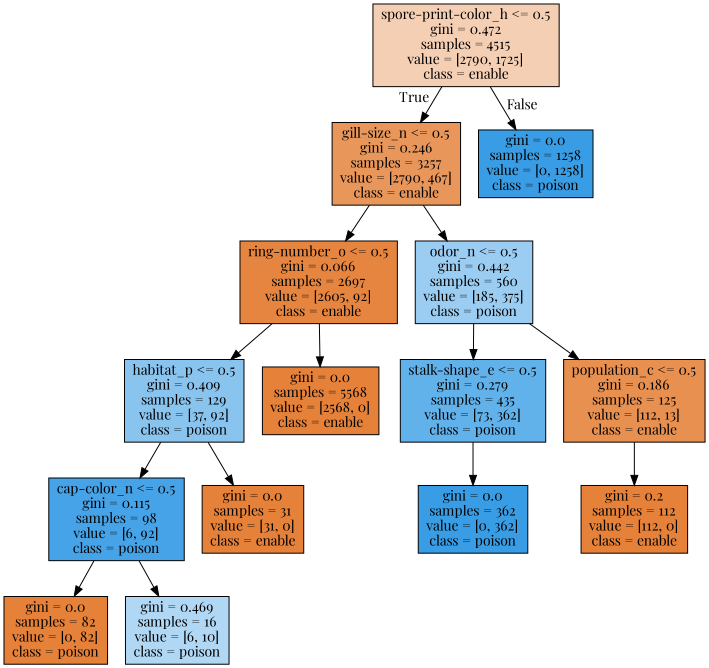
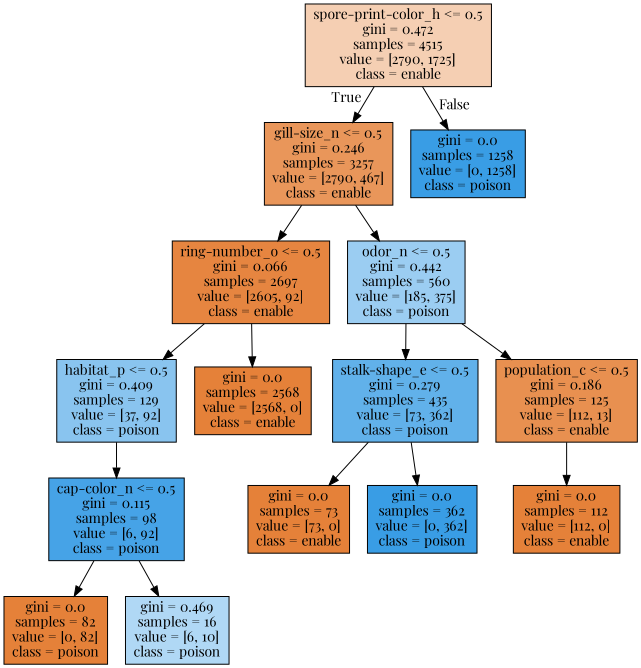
node "gini = 0.0 samples = 5568 value = [2568, 0] class = enable": label "gini = 0.0 samples = 5568 value = [2568, 0] class = enable" -> "gini = 0.0 samples = 2568 value = [2568, 0] class = enable"
node "gini = 0.0 samples = 31 value = [31, 0] class = enable": removed
node "gini = 0.0 samples = 73 value = [73, 0] class = enable": added
node "gini = 0.2 samples = 112 value = [112, 0] class = enable": label "gini = 0.2 samples = 112 value = [112, 0] class = enable" -> "gini = 0.0 samples = 112 value = [112, 0] class = enable"
